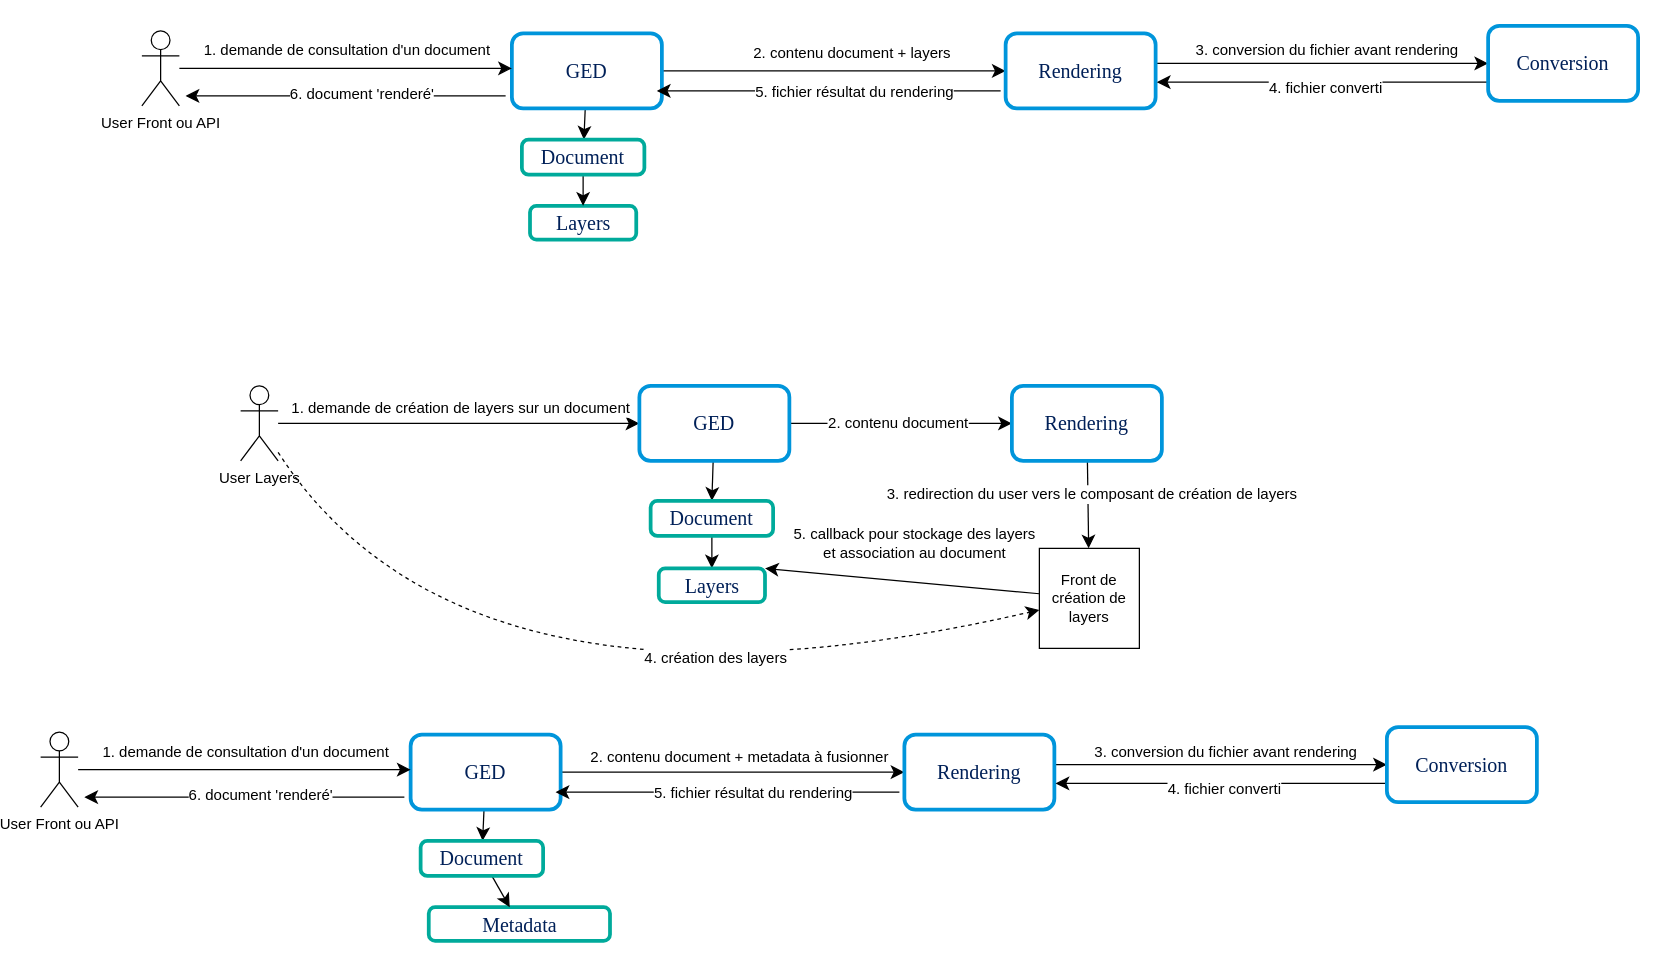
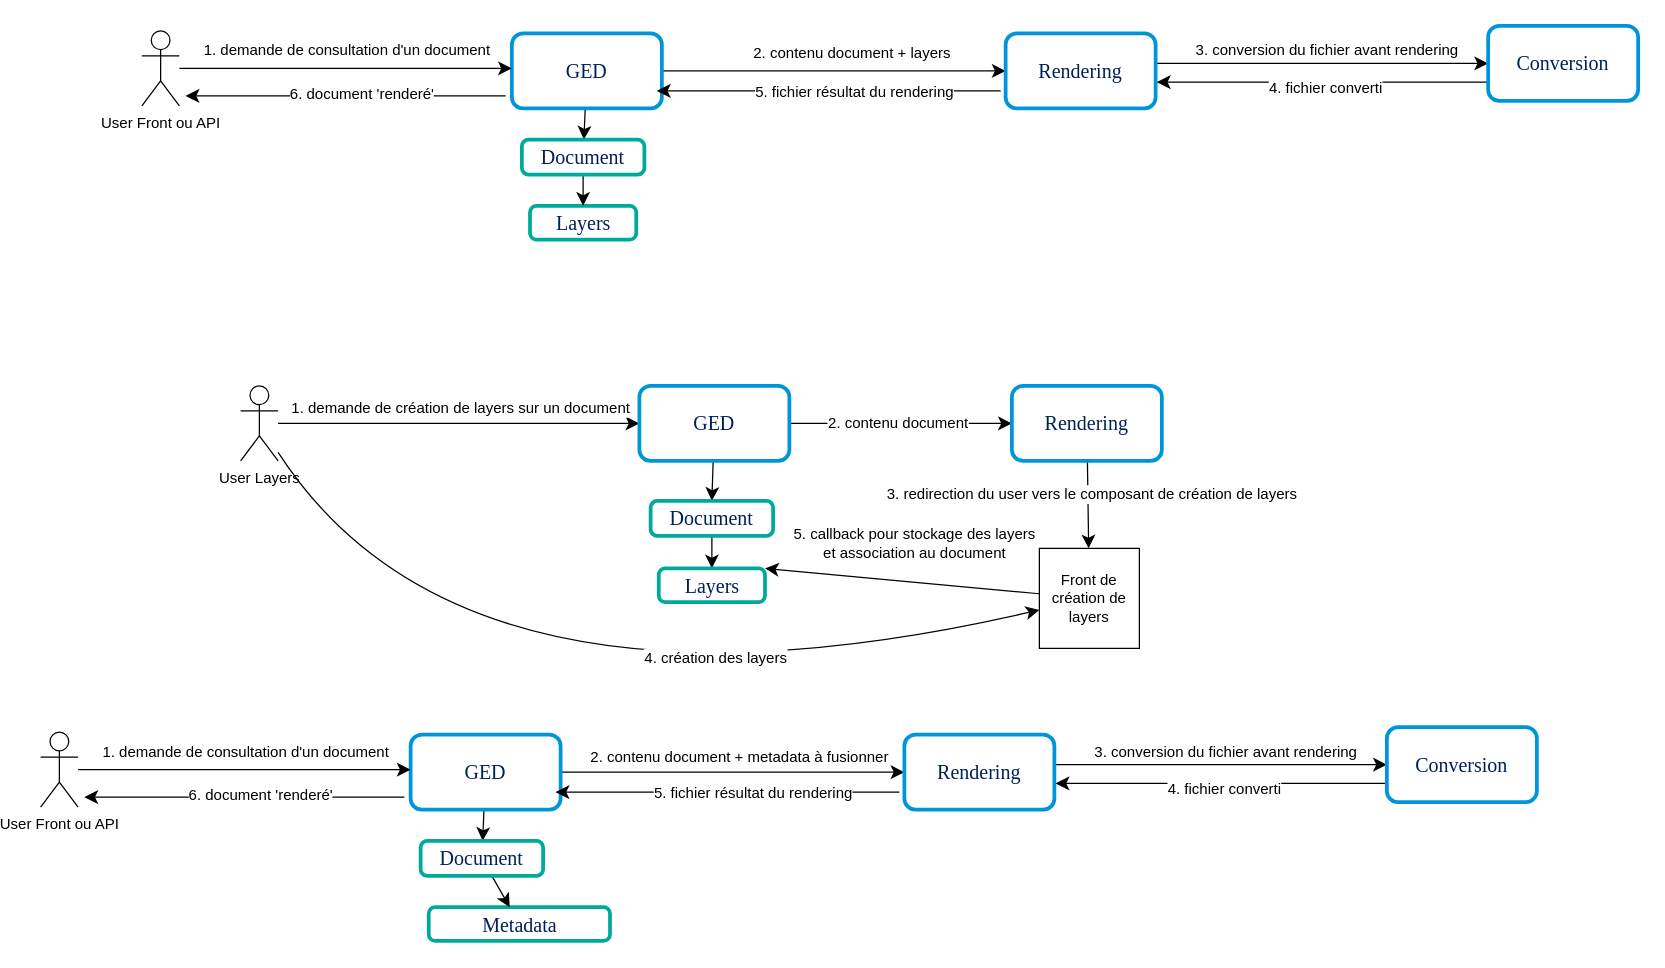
edge "User Layers" -> "Front de création de layers": style dashed -> solid
